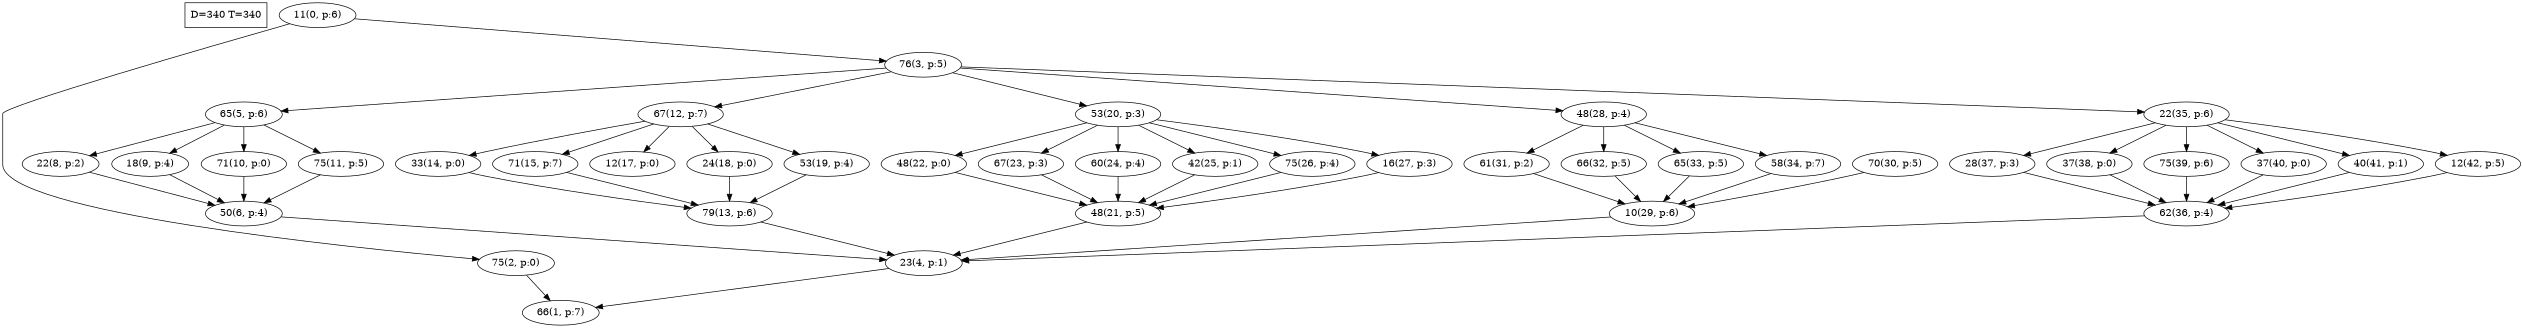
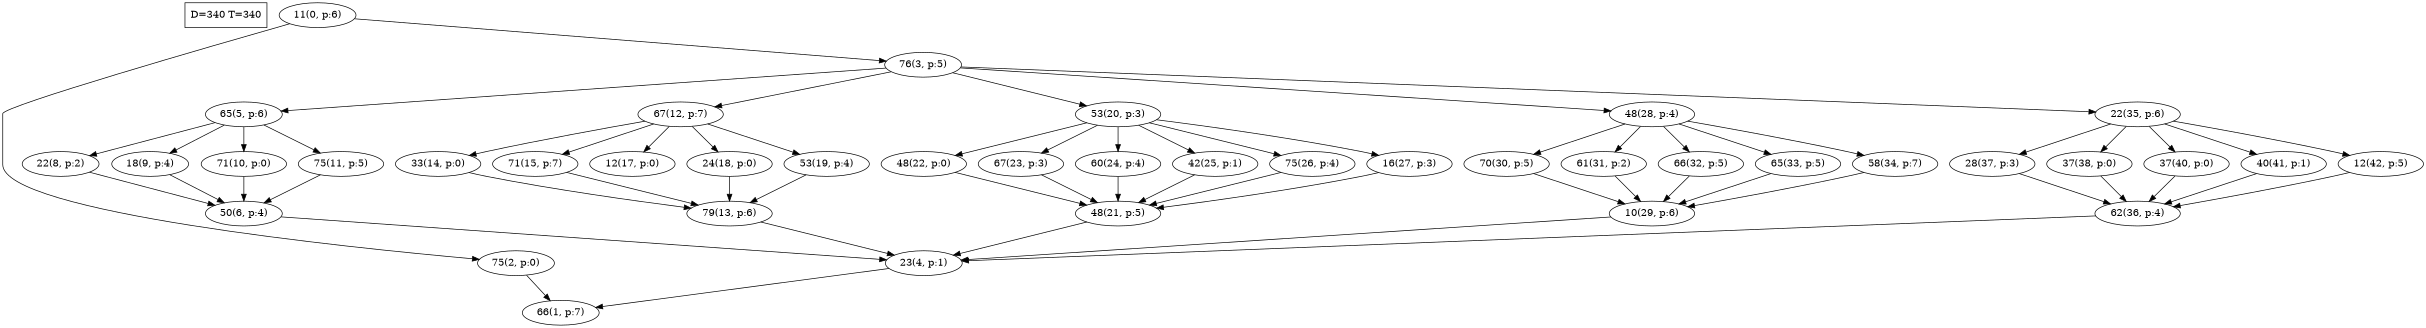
edge "48(28, p:4)" -> "70(30, p:5)": added
node "75(39, p:6)": removed
